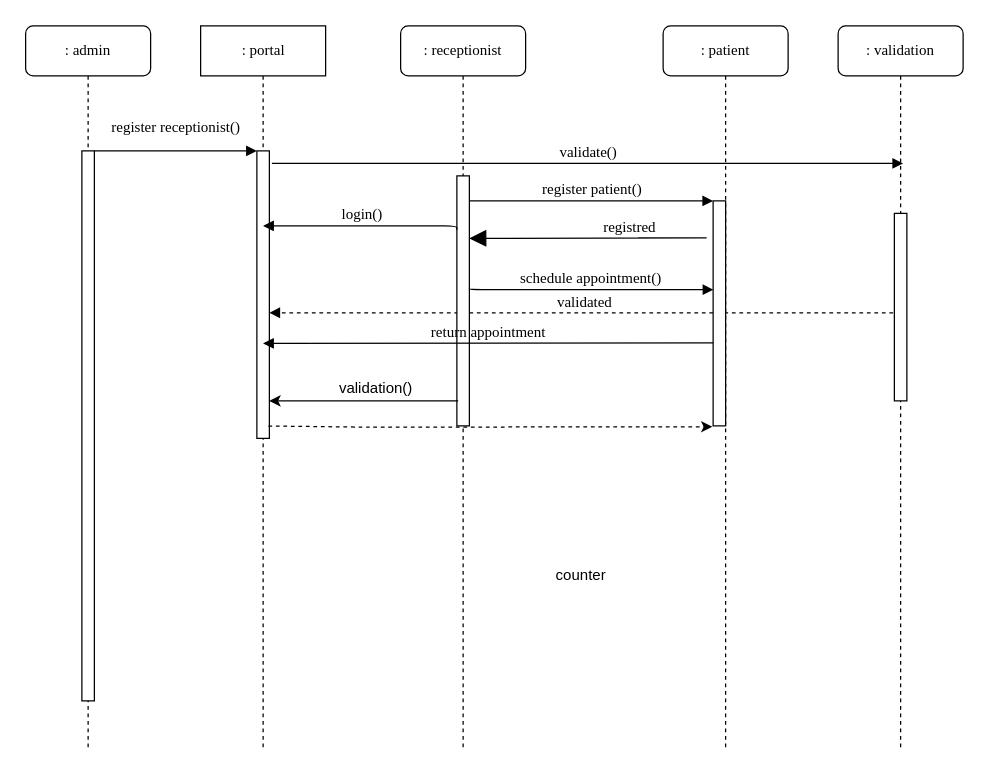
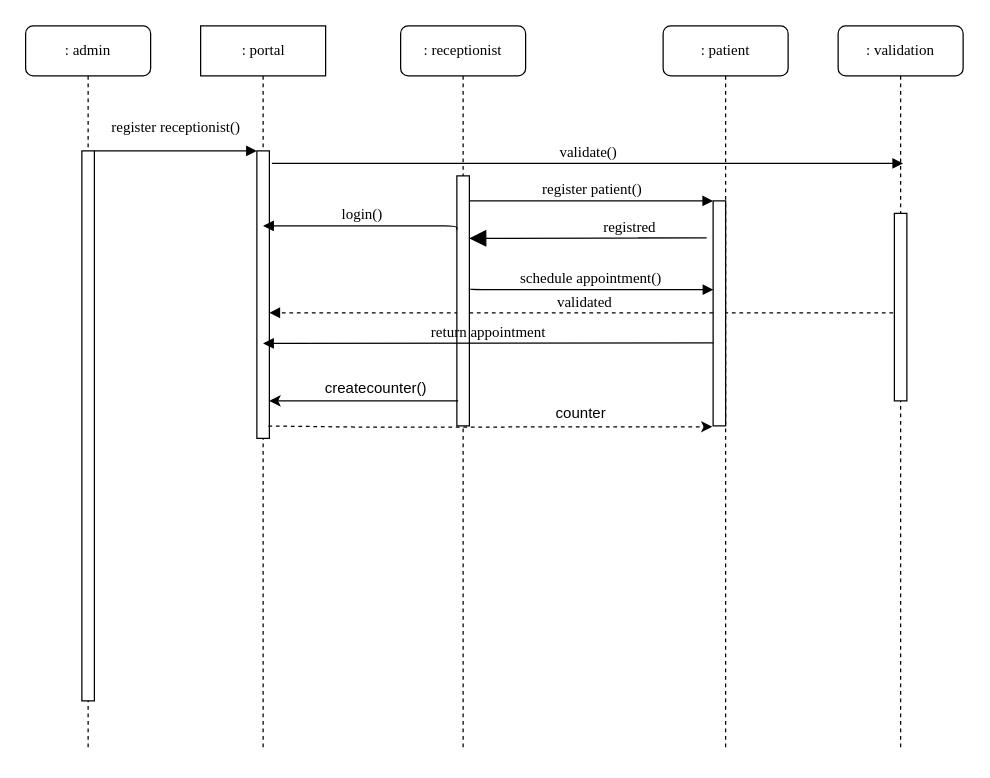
node "validation()": label "validation()" -> "createcounter()"
node "counter": moved (581, 576) -> (581, 413)
